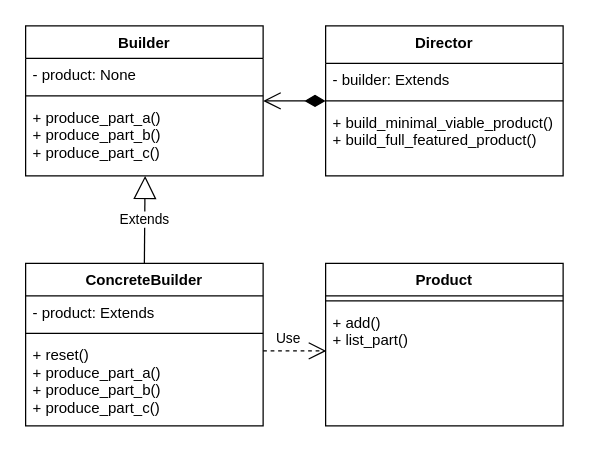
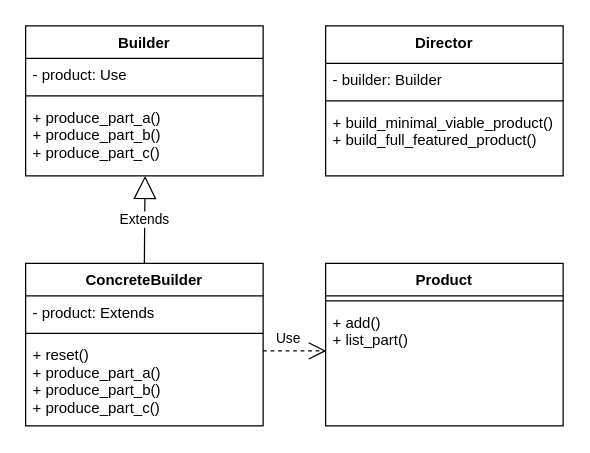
node "- product: None": label "- product: None" -> "- product: Use"
node "- builder: Extends": label "- builder: Extends" -> "- builder: Builder"
edge "Builder" -- "Director": removed
